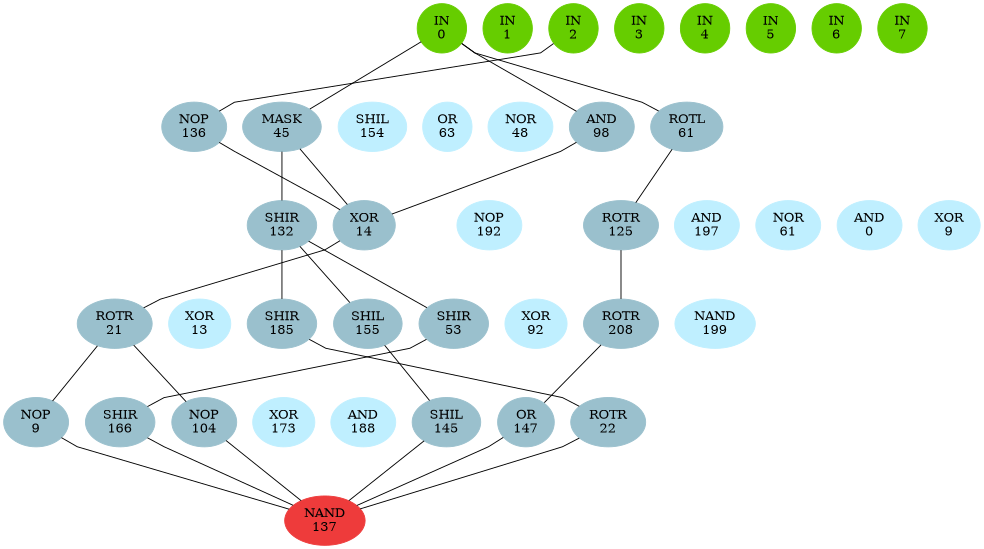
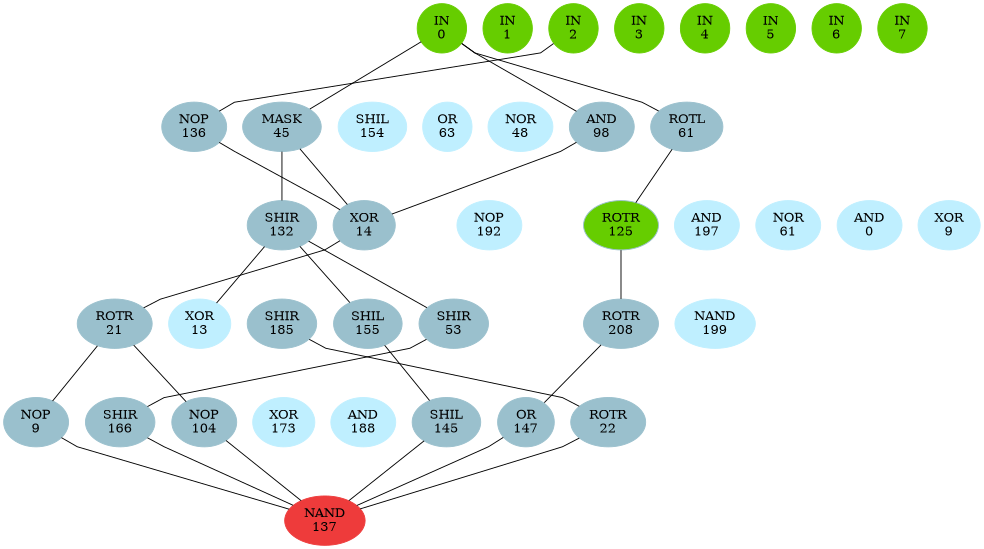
node "ROTR 125": fillcolor lightblue3 -> chartreuse3
edge "SHIR 132" -- "SHIR 185": now "SHIR 132" -- "XOR 13"
node "XOR 92": removed
